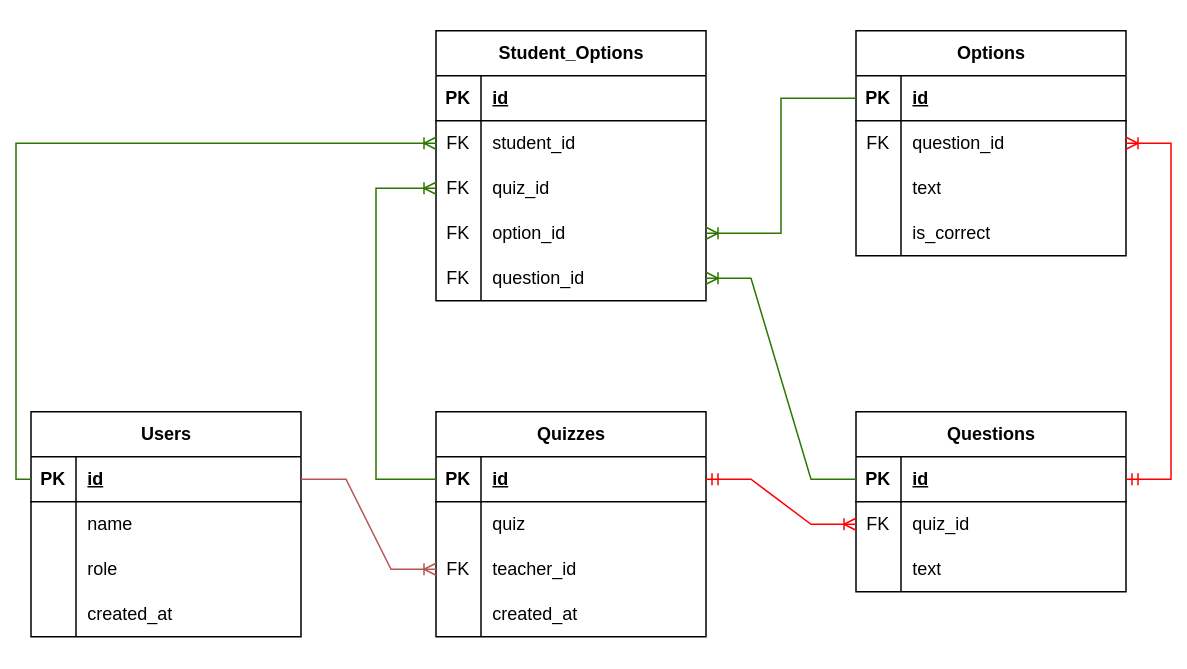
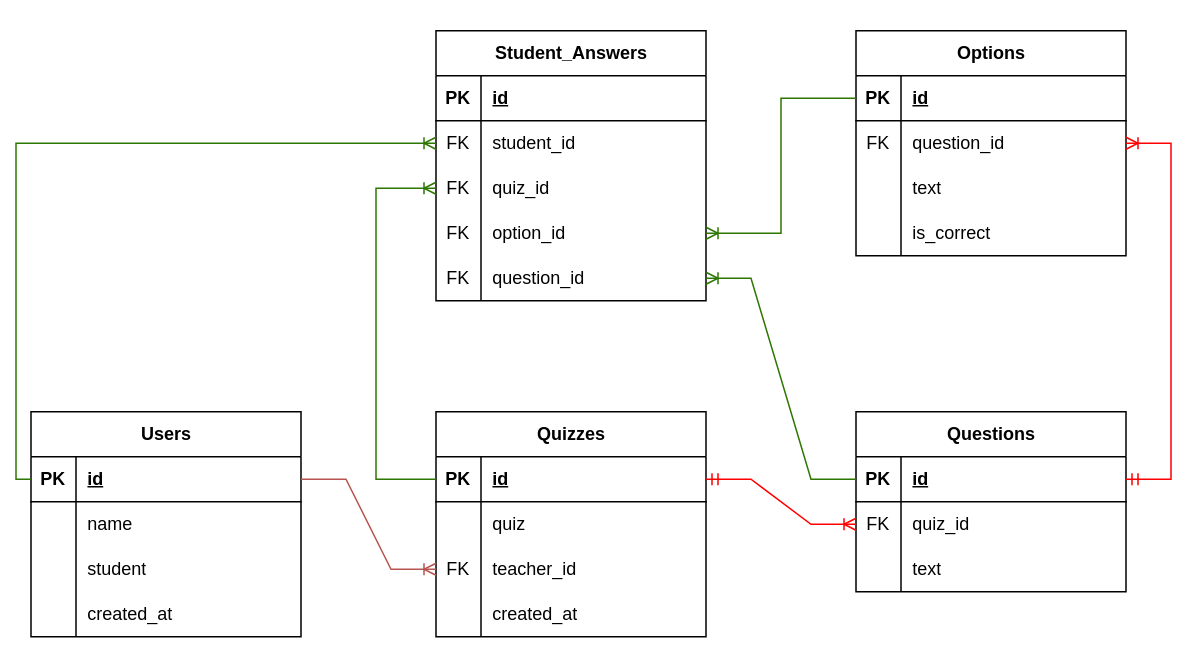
node "Student_Options": label "Student_Options" -> "Student_Answers"
node "role": label "role" -> "student"
